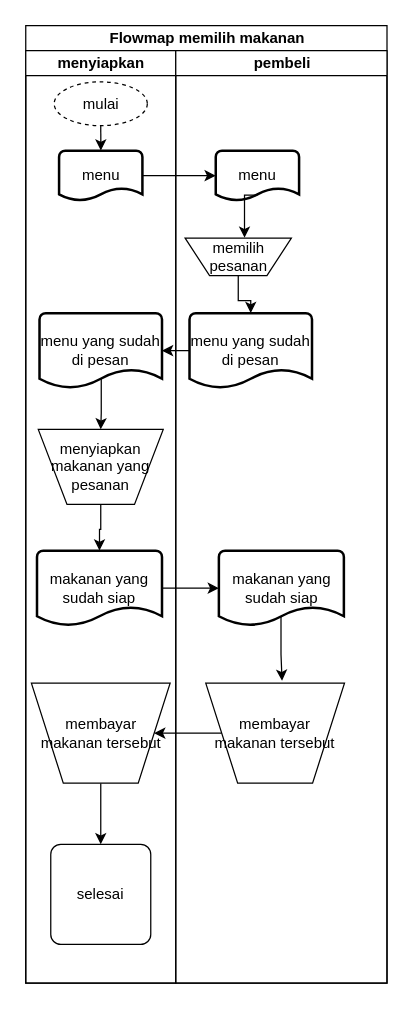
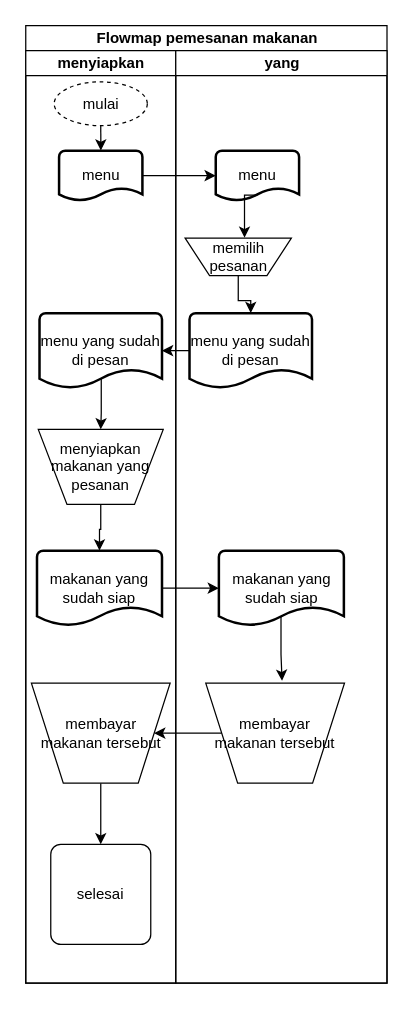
node "Flowmap memilih makanan": label "Flowmap memilih makanan" -> "Flowmap pemesanan makanan"
node "pembeli": label "pembeli" -> "yang"
